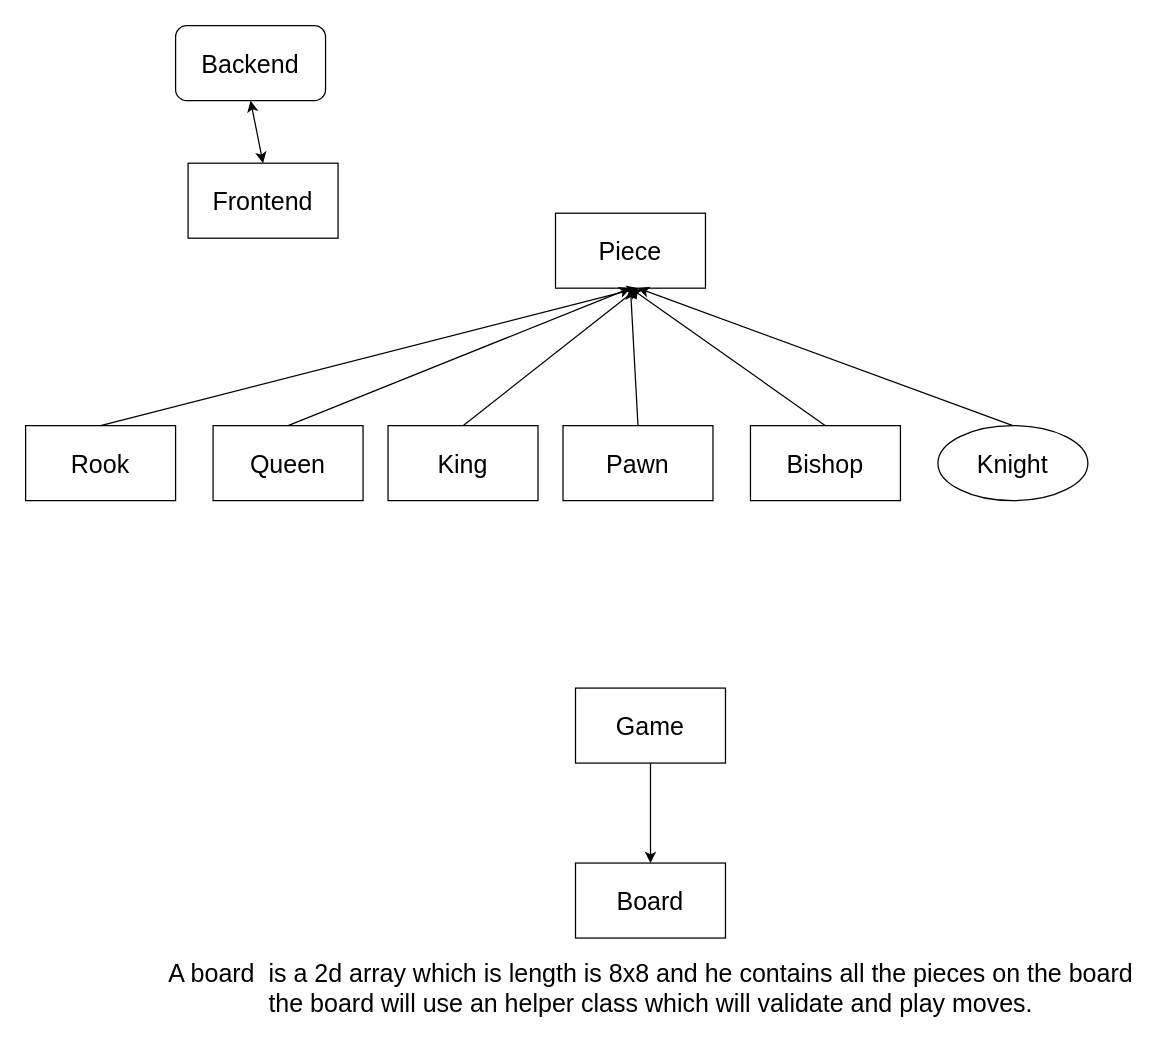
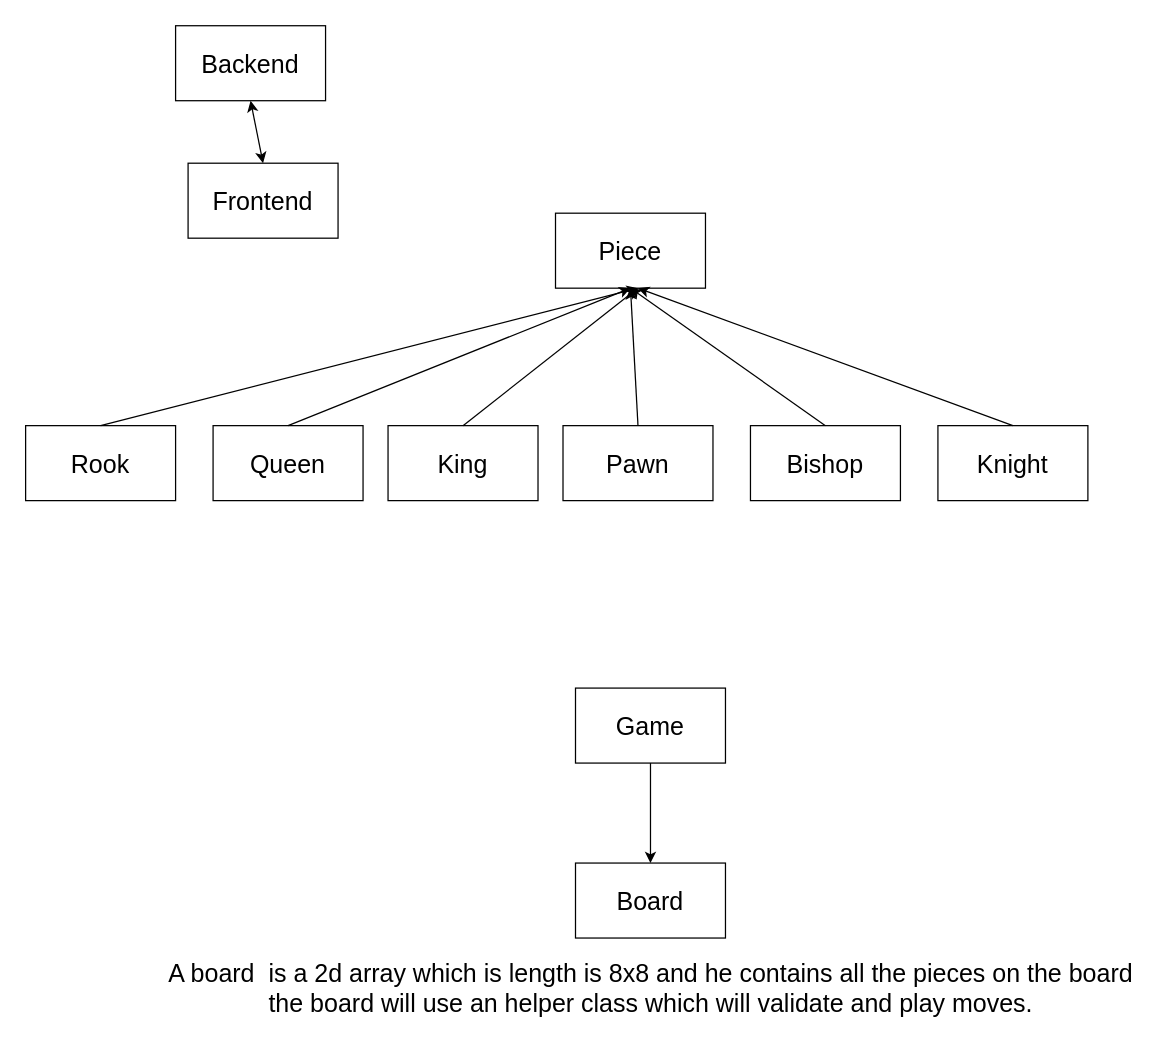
node "Backend": shape rounded rectangle -> rectangle
node "Knight": shape ellipse -> rectangle
